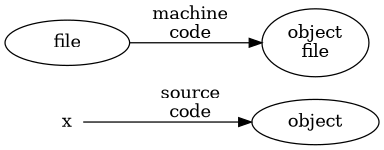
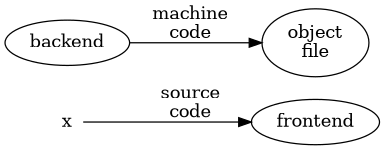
node "file": label "file" -> "backend"
node "object": label "object" -> "frontend"
